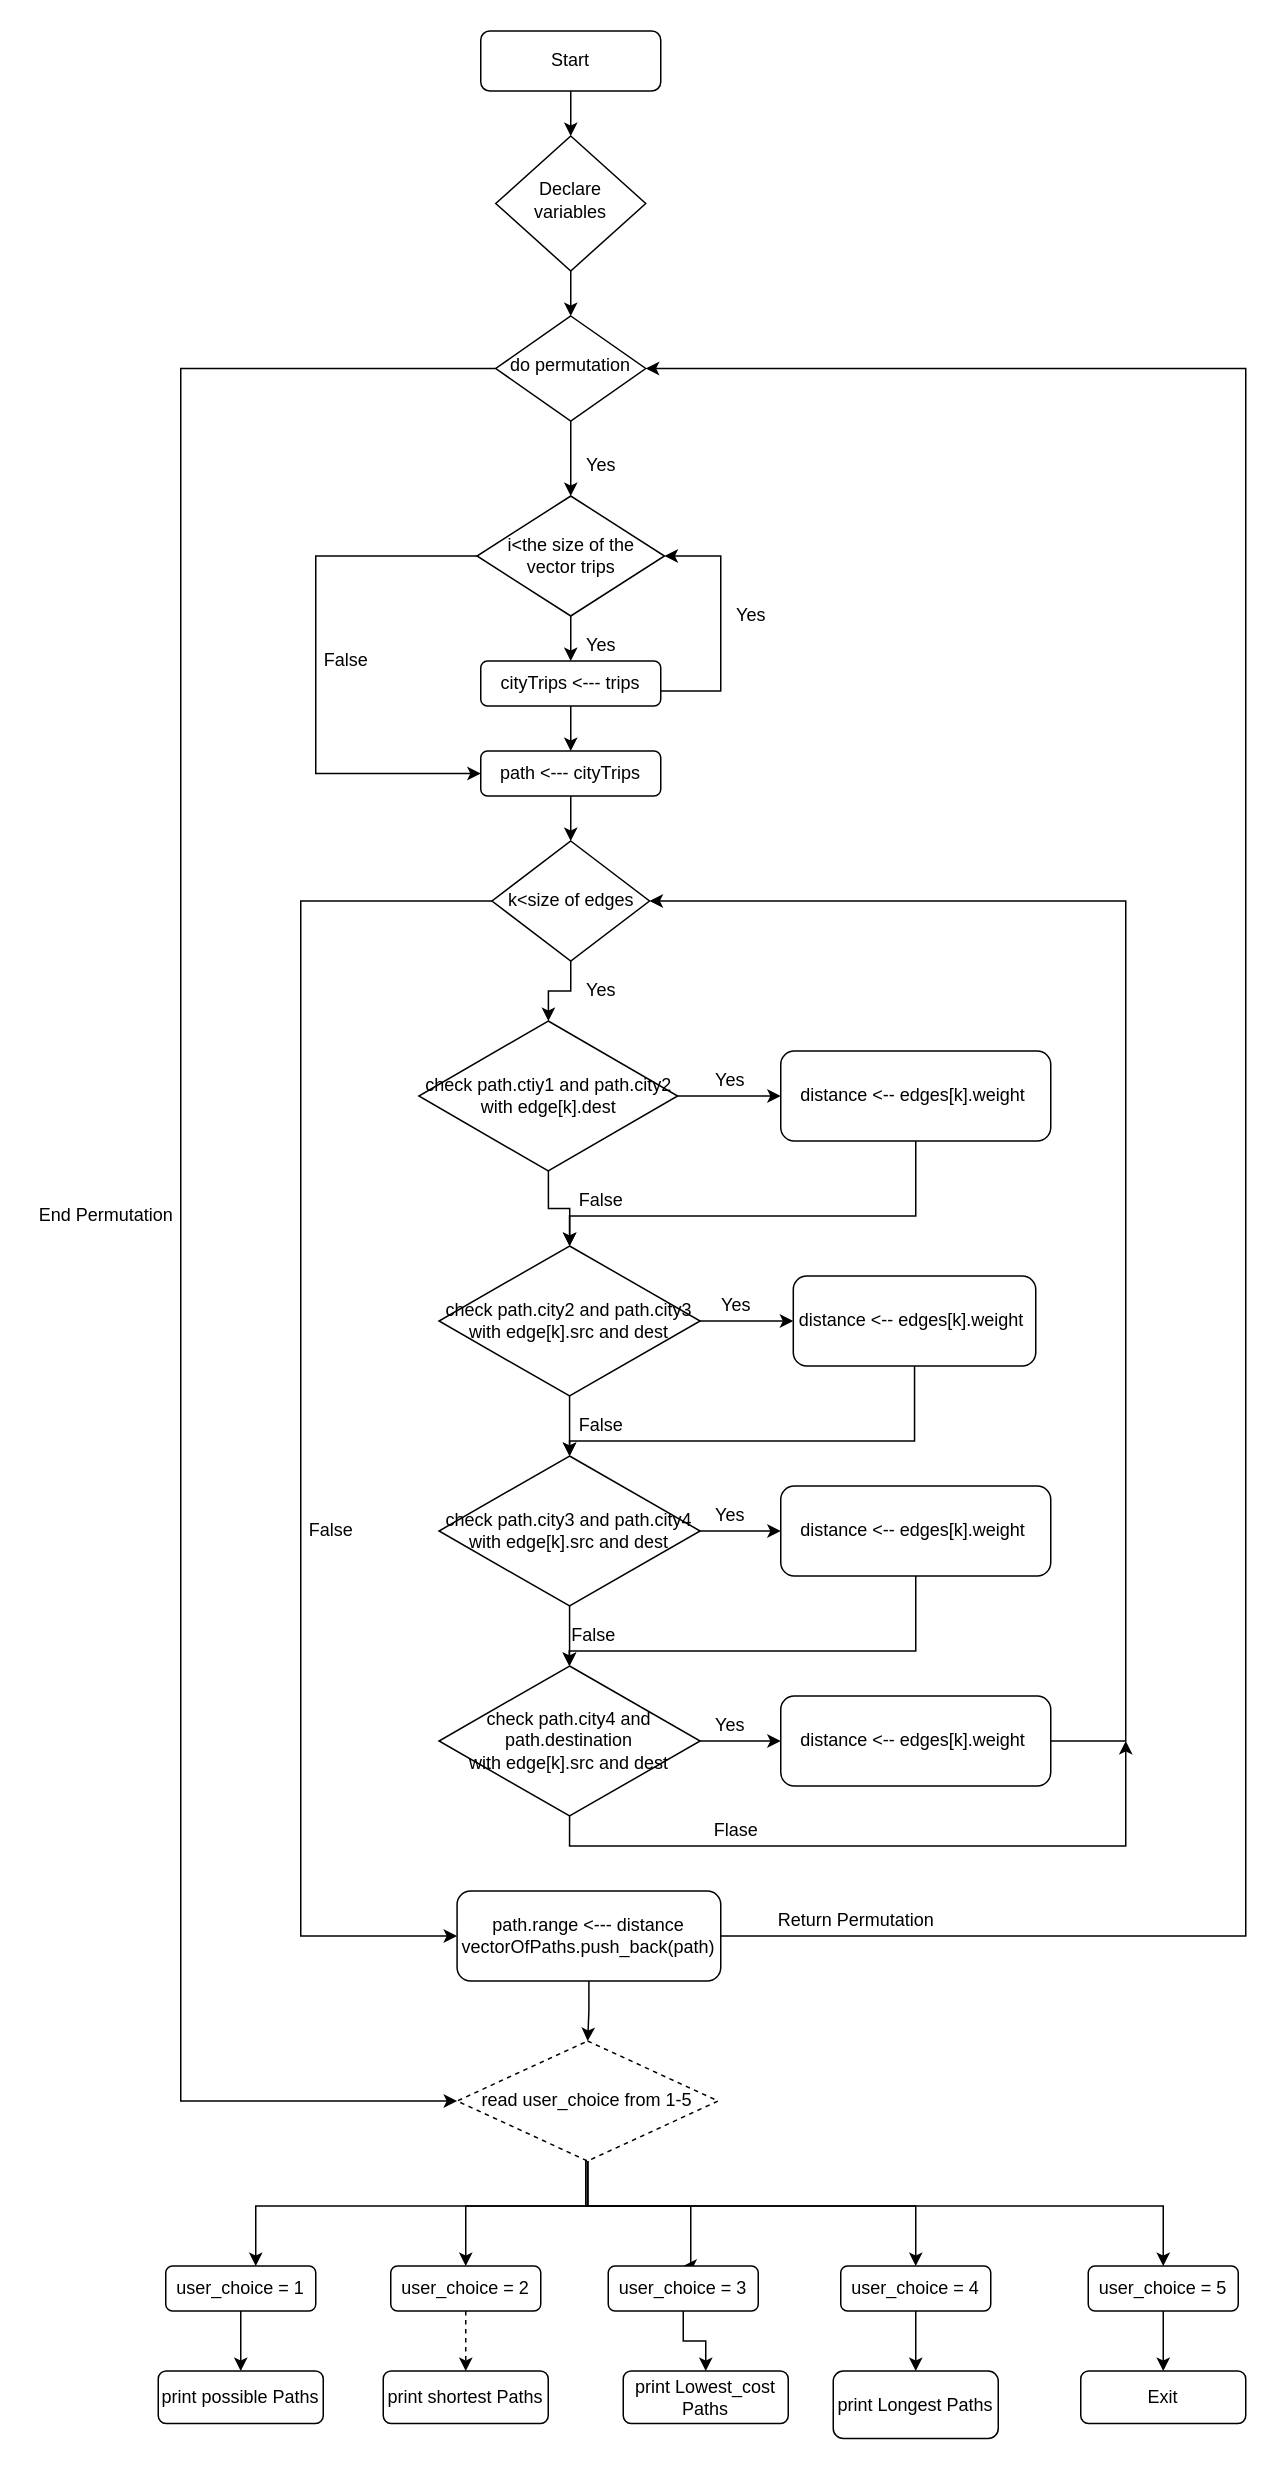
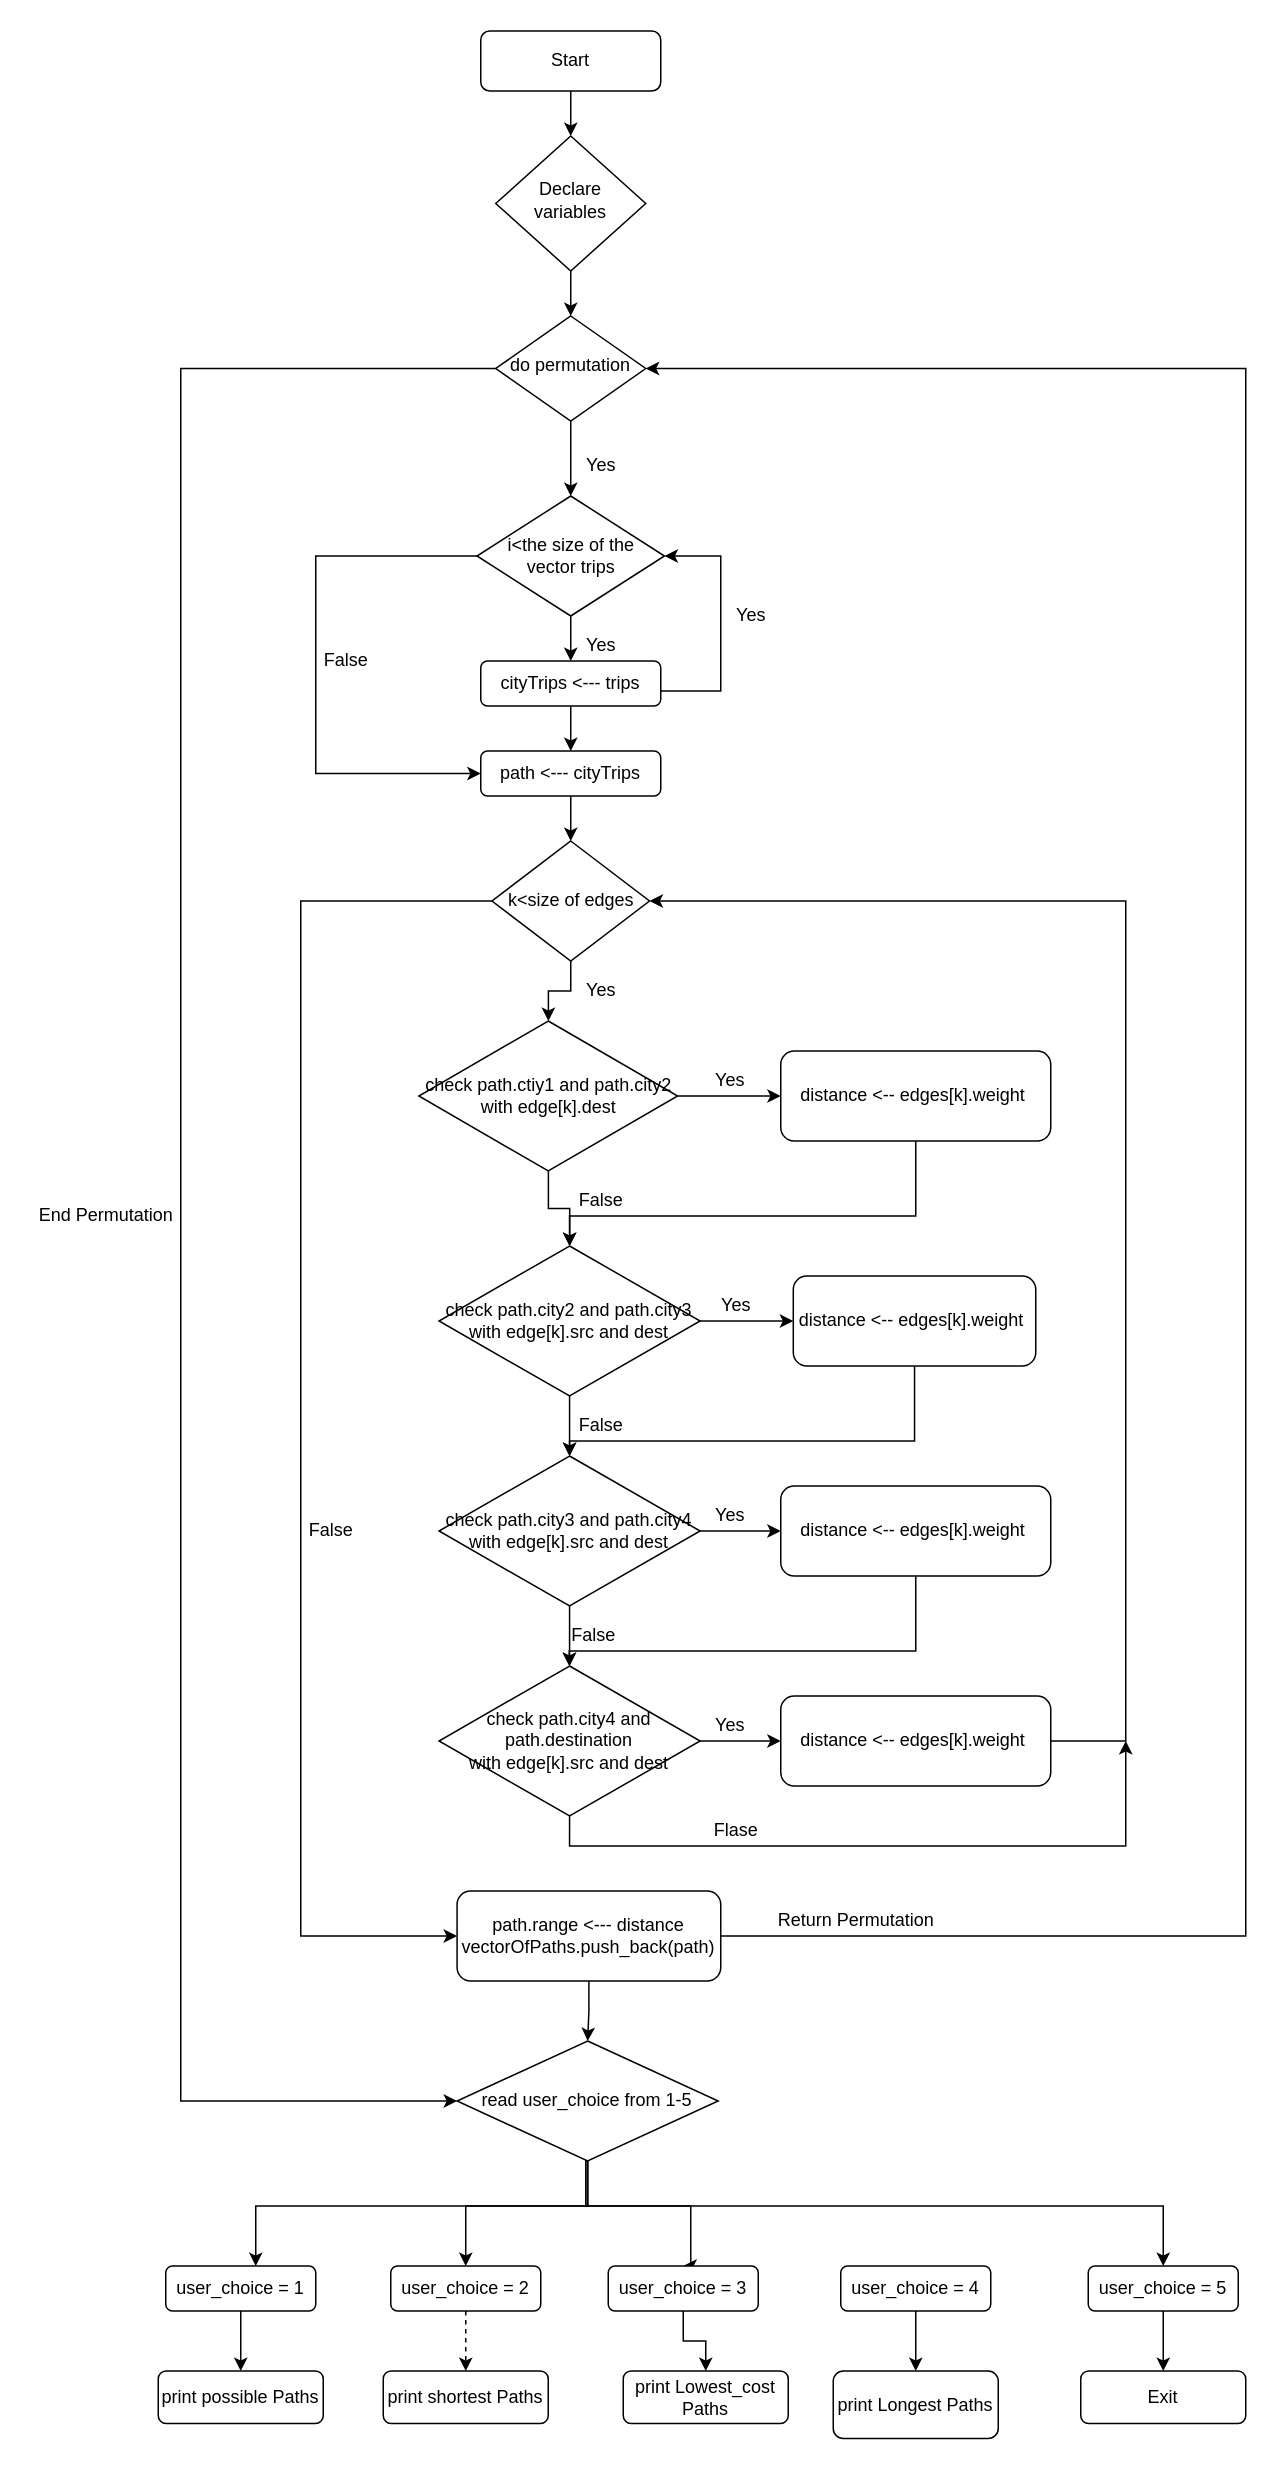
node "read user_choice from 1-5": style dashed -> solid
edge "read user_choice from 1-5" -> "user_choice = 4": removed
